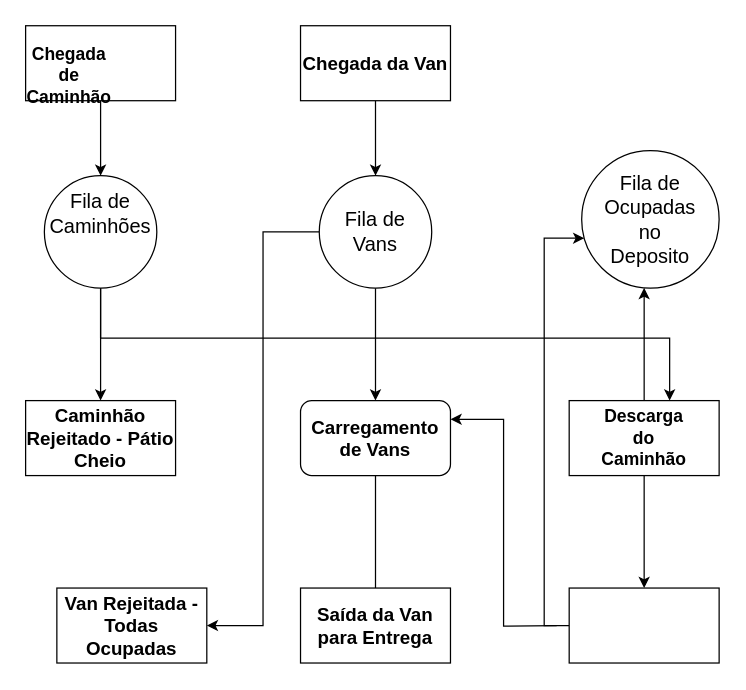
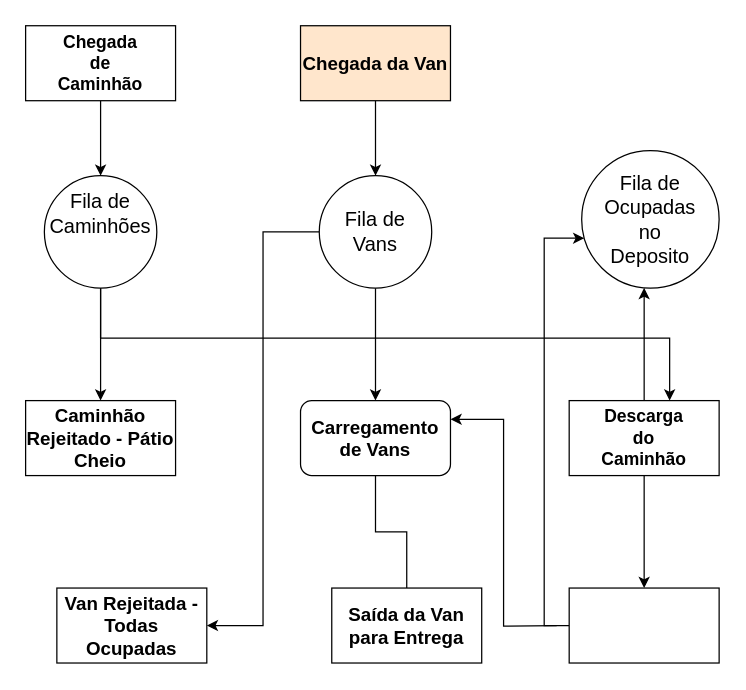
node "Chegada da Van": fillcolor #ffffff -> #ffe6cc
node "Chegada de Caminhão": moved (69, 76) -> (101, 63)
node "Saída da Van para Entrega": moved (376, 626) -> (407, 626)
